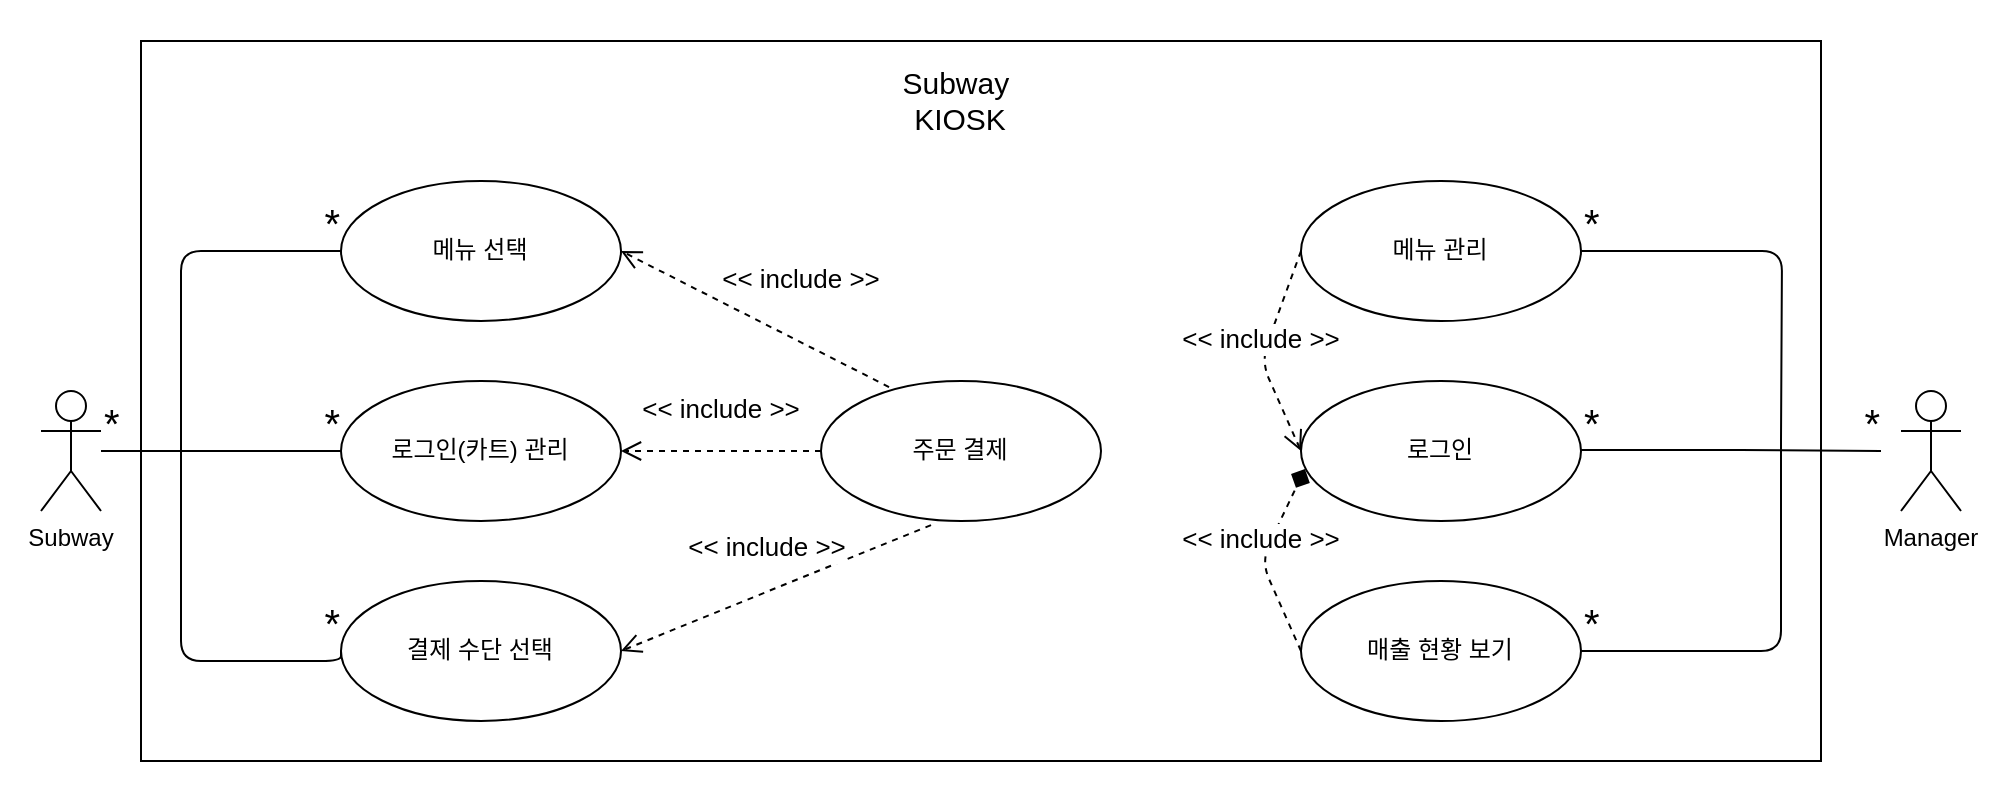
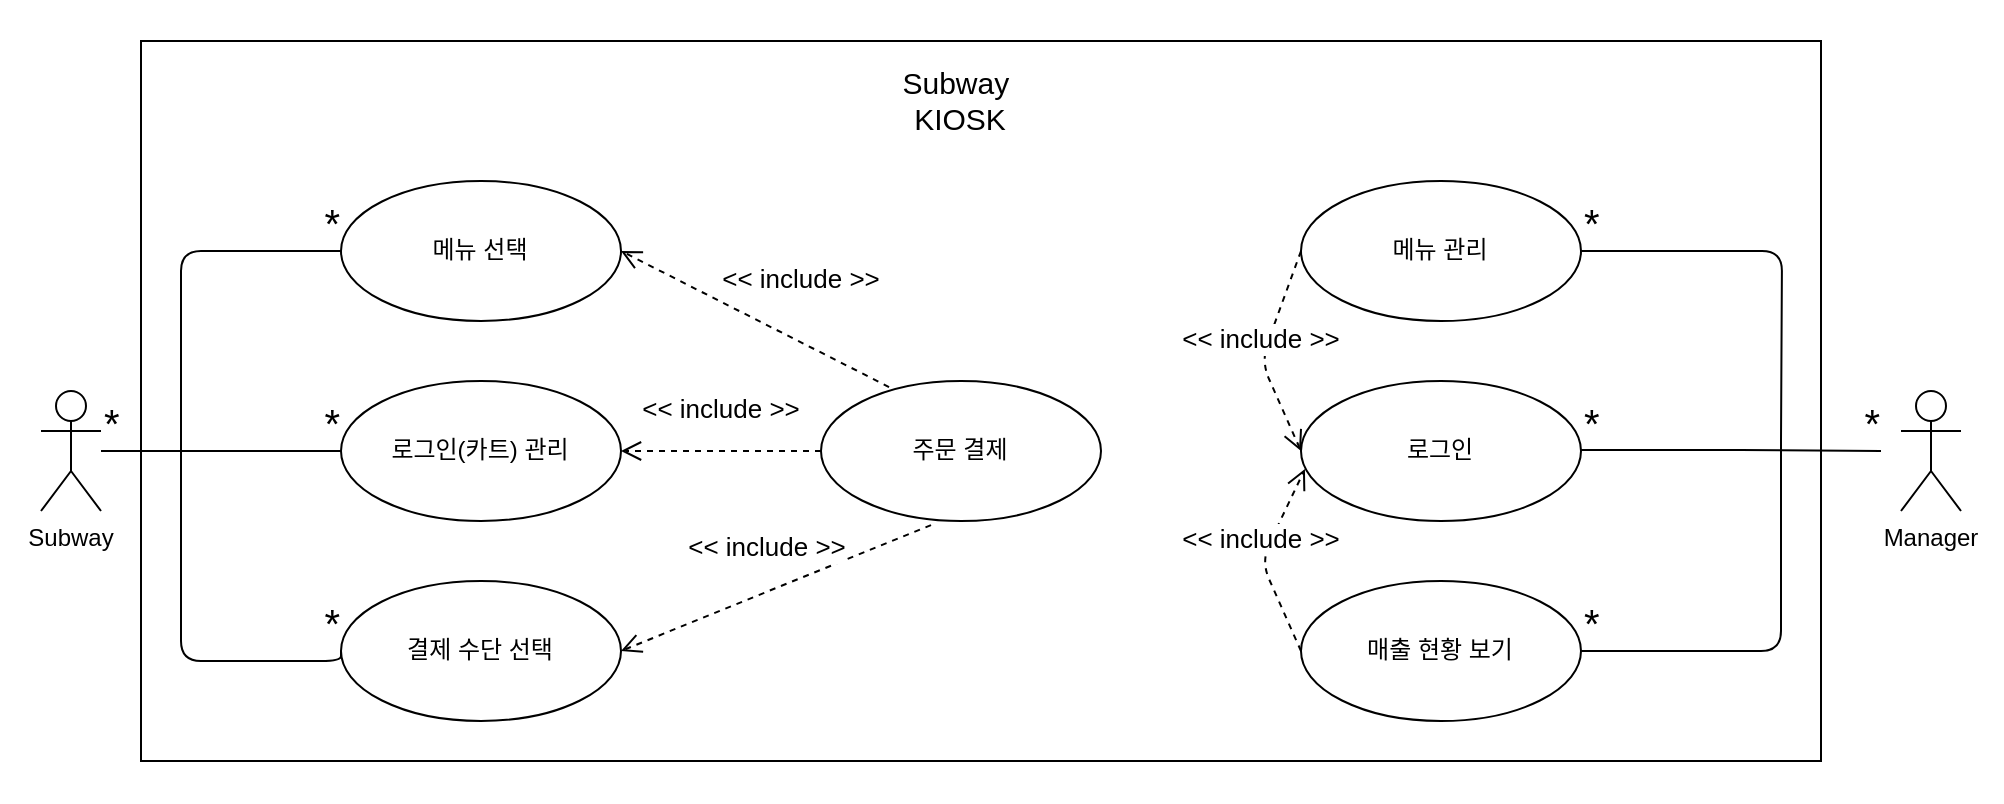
edge "매출 현황 보기" -> "로그인": arrowhead diamond -> open
